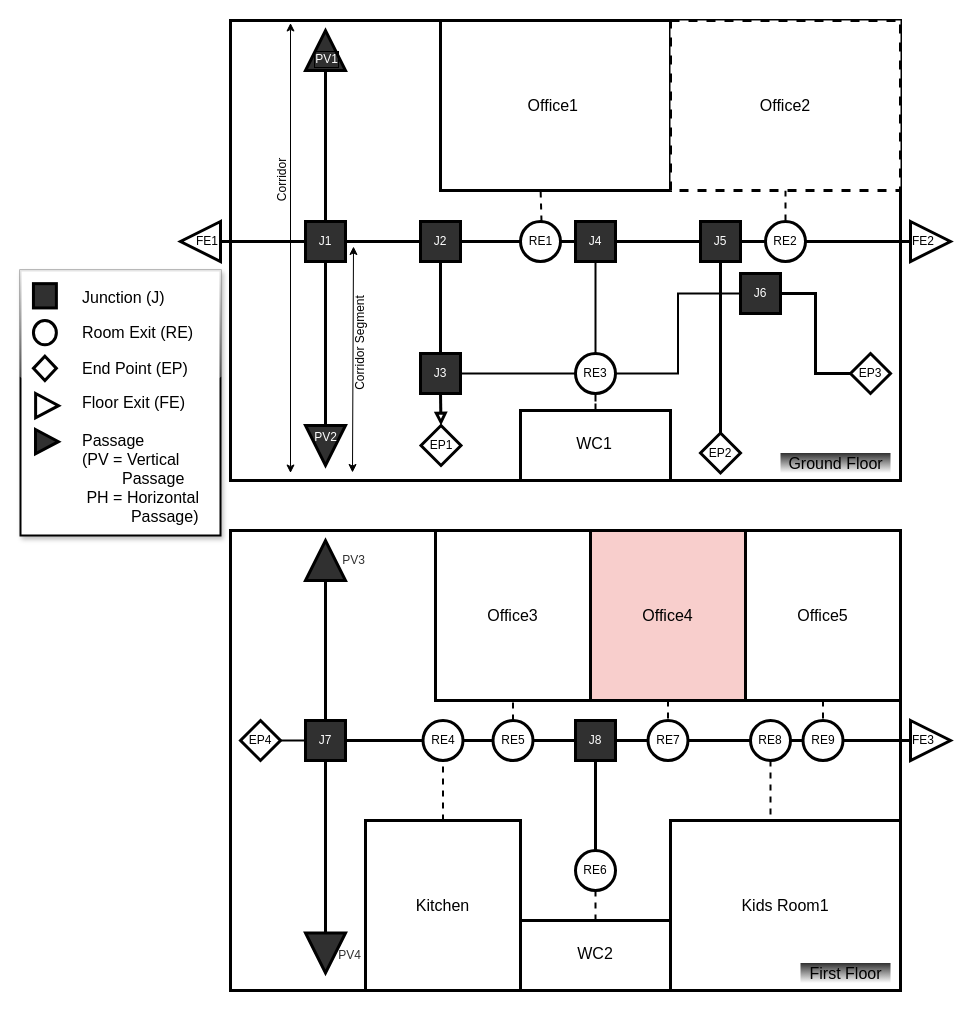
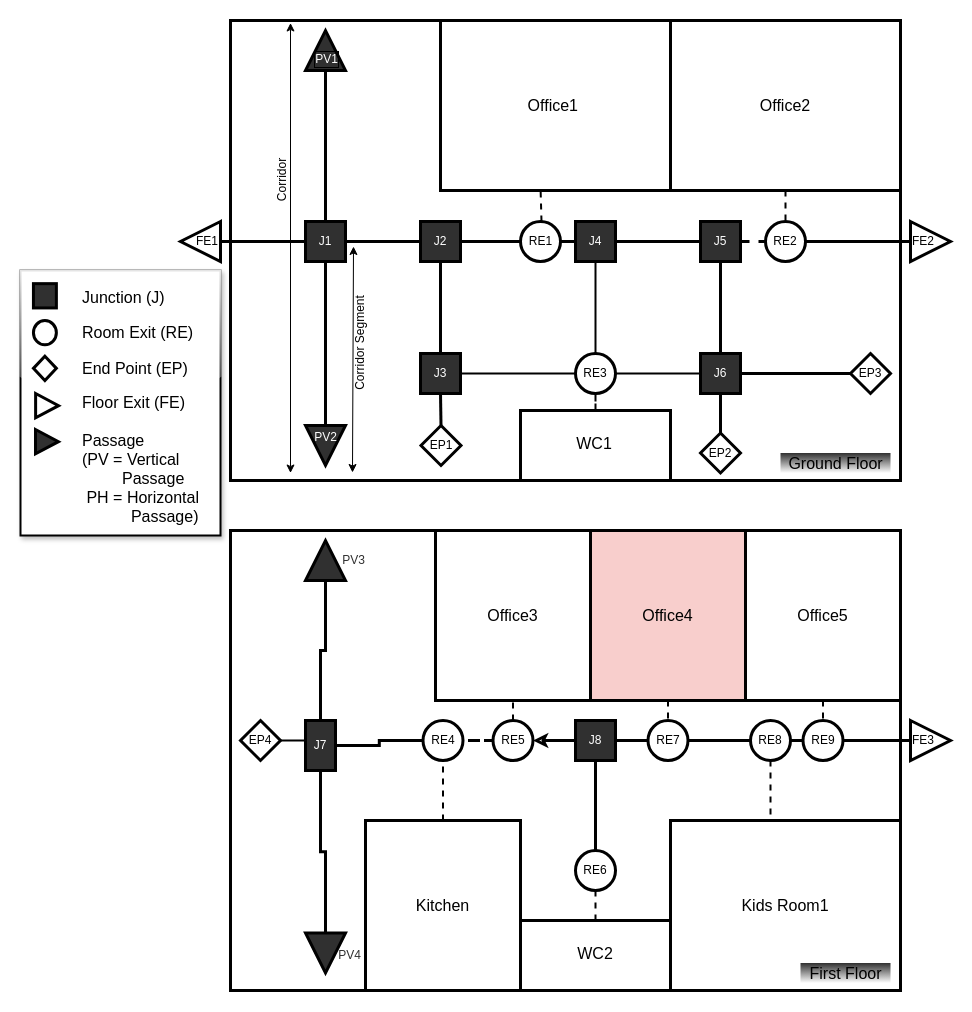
node "Office2": style dashed -> solid
edge "J5" -- "RE2": style solid -> dashed
node "J6": moved (761, 294) -> (721, 374)
edge "J3" -> "EP1": arrowhead block -> none
node "J7": size 40x40 -> 30x50
edge "RE4" -- "RE5": style solid -> dashed
edge "RE5" -- "J8": arrowhead none -> classic
